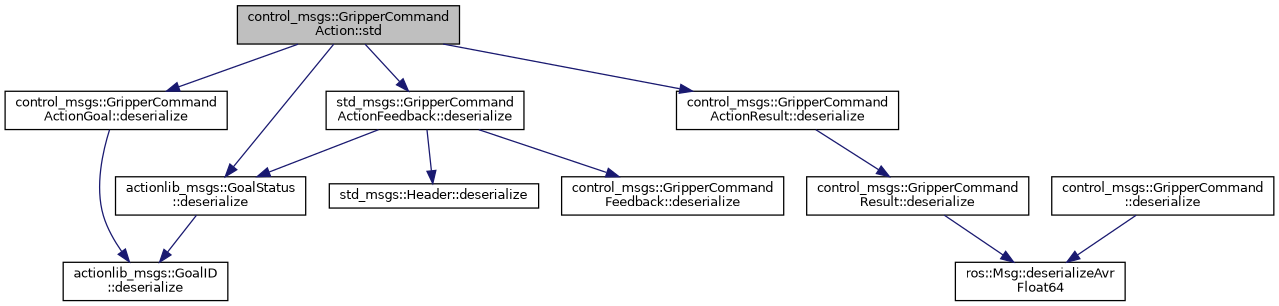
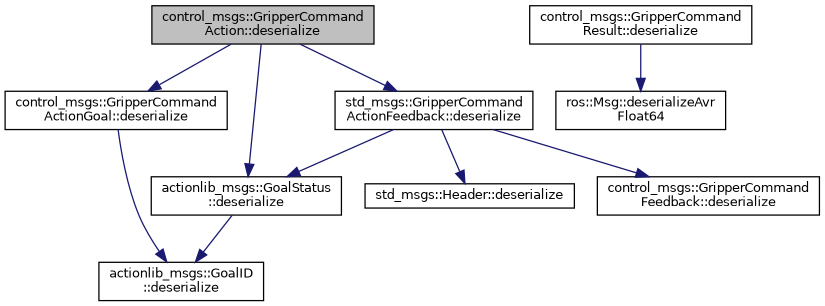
node "control_msgs::GripperCommand Action::std": label "control_msgs::GripperCommand Action::std" -> "control_msgs::GripperCommand Action::deserialize"
node "control_msgs::GripperCommand ActionResult::deserialize": removed
node "control_msgs::GripperCommand ::deserialize": removed
